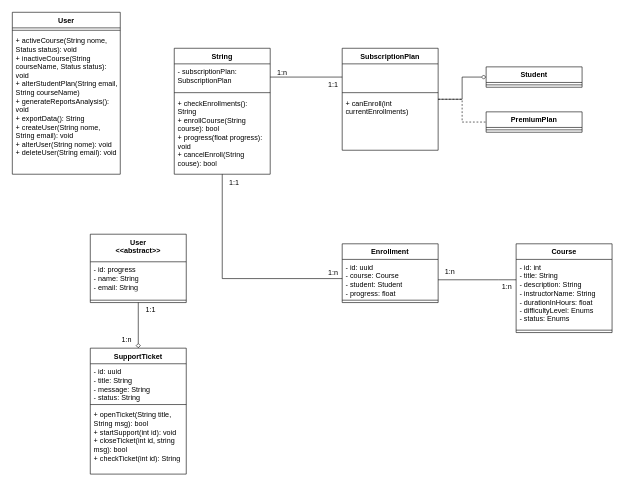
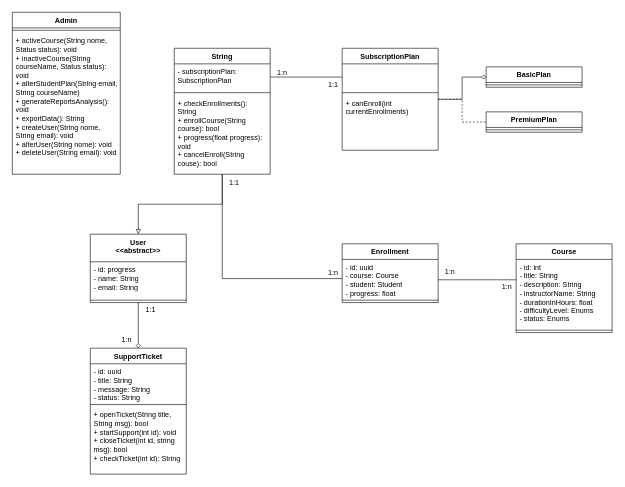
node "User": label "User" -> "Admin"
node "Student": label "Student" -> "BasicPlan"
edge "String" -> "User <<abstract>>": added
